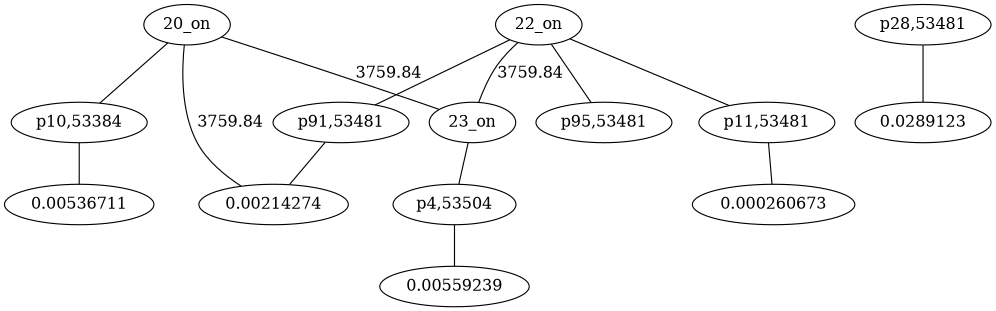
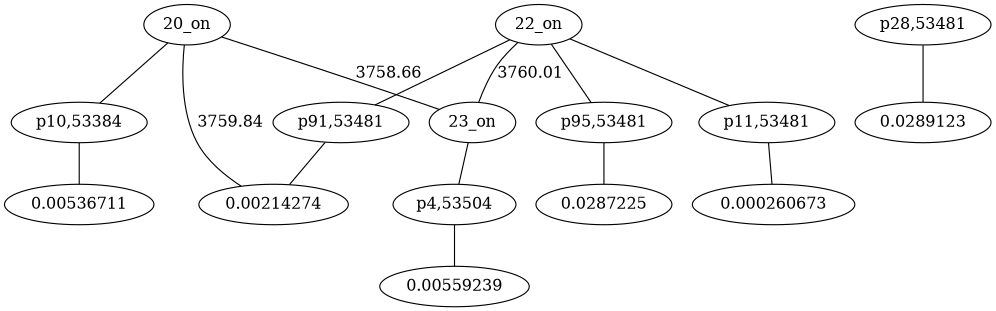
edge "20_on" -- "23_on": label "3759.84" -> "3758.66"
edge "22_on" -- "23_on": label "3759.84" -> "3760.01"
node "0.0287225": added
